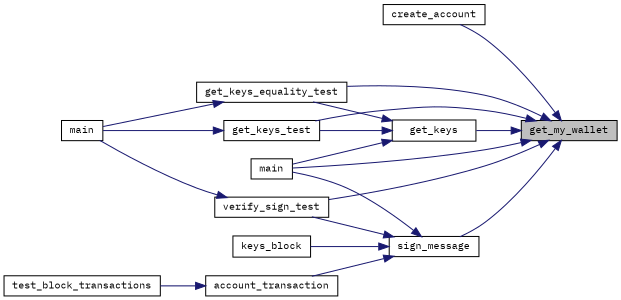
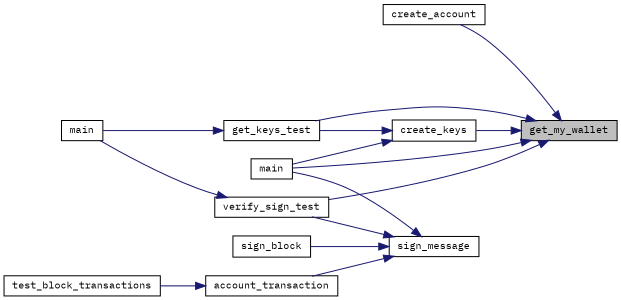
node "get_keys_equality_test": removed
node "get_keys": label "get_keys" -> "create_keys"
edge "sign_message" -> "get_my_wallet": removed
node "keys_block": label "keys_block" -> "sign_block"
